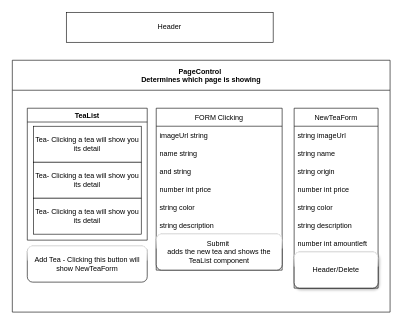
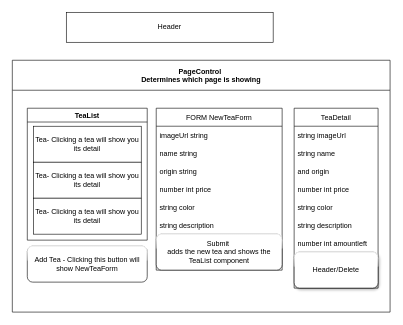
node "FORM Clicking": label "FORM Clicking" -> "FORM NewTeaForm"
node "NewTeaForm": label "NewTeaForm" -> "TeaDetail"
node "and string": label "and string" -> "origin string"
node "string origin": label "string origin" -> "and origin"
